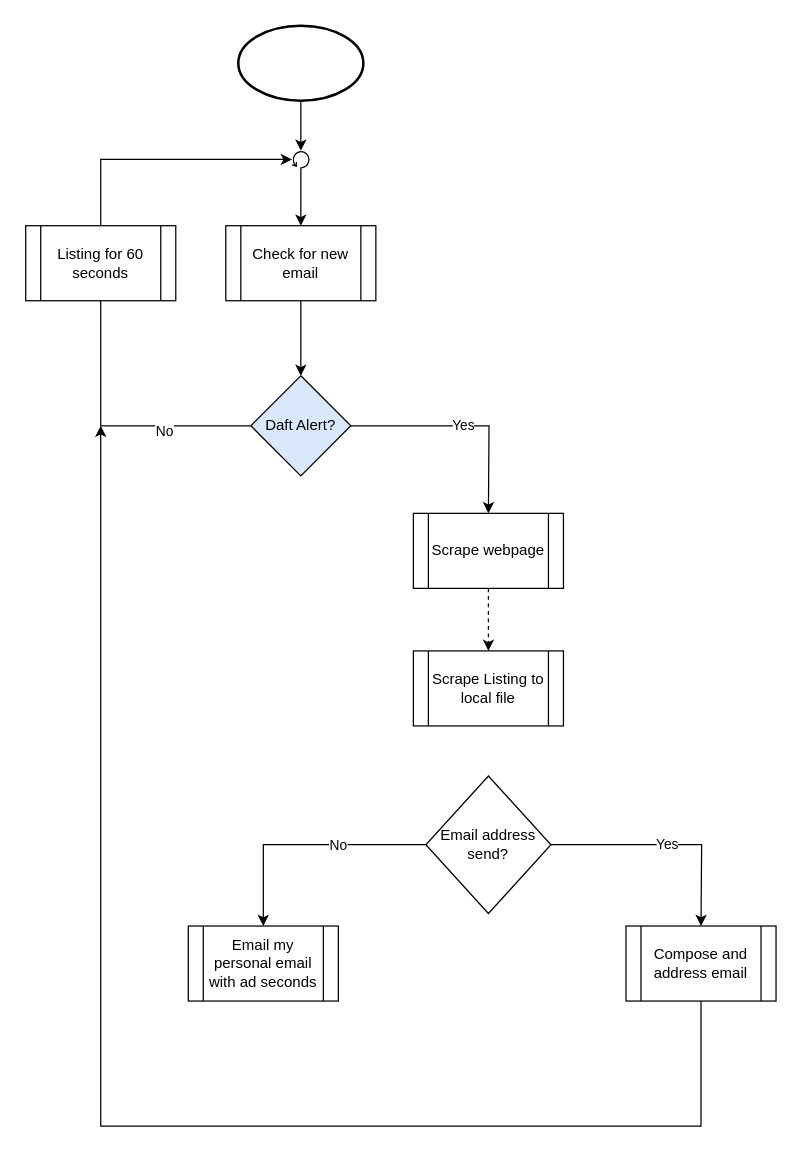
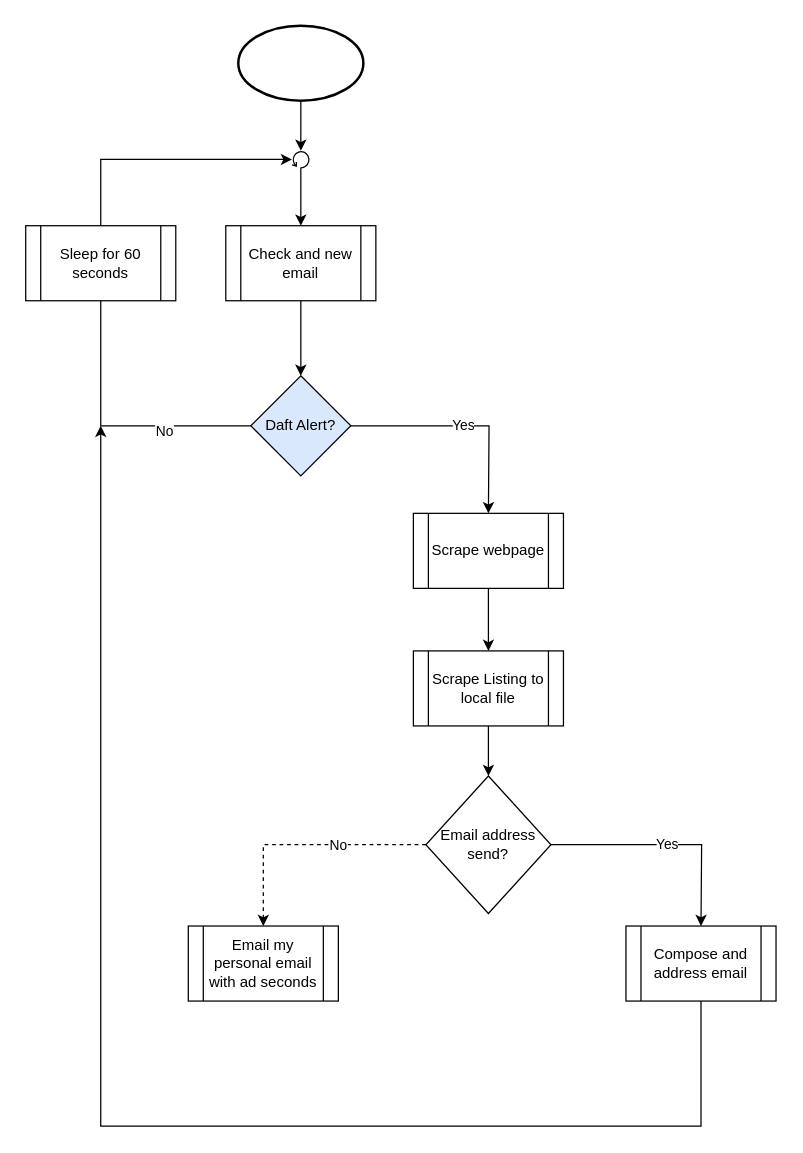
node "Listing for 60 seconds": label "Listing for 60 seconds" -> "Sleep for 60 seconds"
node "Check for new email": label "Check for new email" -> "Check and new email"
edge "Scrape webpage" -> "Scrape Listing to local file": style dashed -> solid
edge "Scrape Listing to local file" -> "Email address send?": added
edge "Email address send?" -> "Email my personal email with ad seconds": style solid -> dashed
